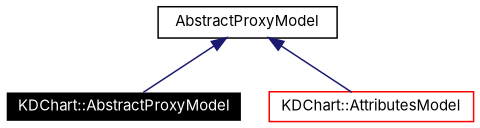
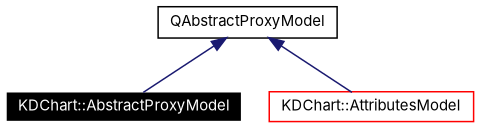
node "AbstractProxyModel": label "AbstractProxyModel" -> "QAbstractProxyModel"
